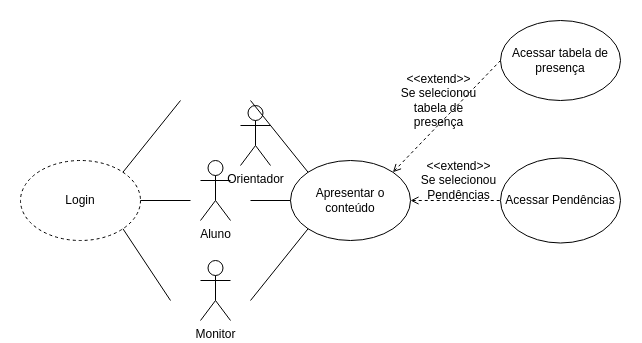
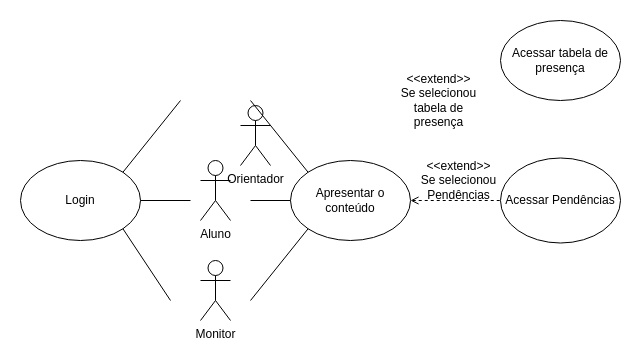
edge "Acessar tabela de presença" -> "Apresentar o conteúdo": removed
node "Login": style dashed -> solid
